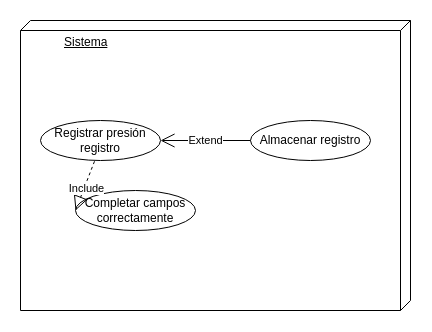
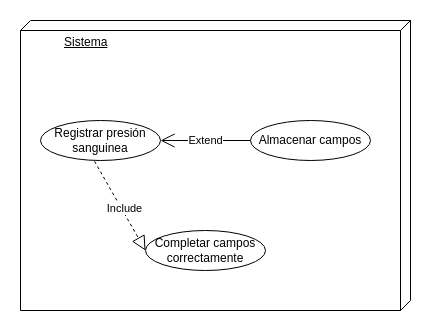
node "Registrar presión registro": label "Registrar presión registro" -> "Registrar presión sanguinea"
node "Almacenar registro": label "Almacenar registro" -> "Almacenar campos"
node "Completar campos correctamente": moved (136, 211) -> (206, 251)
